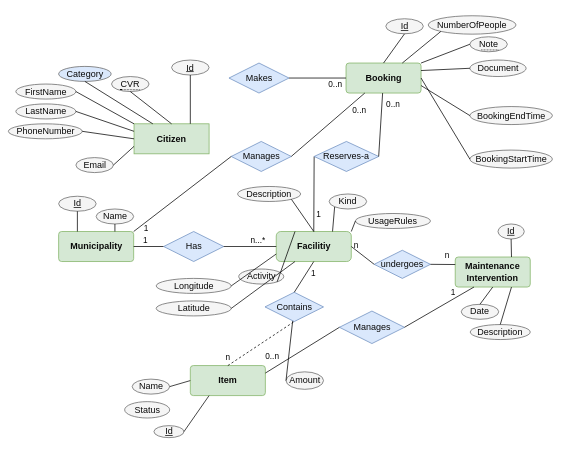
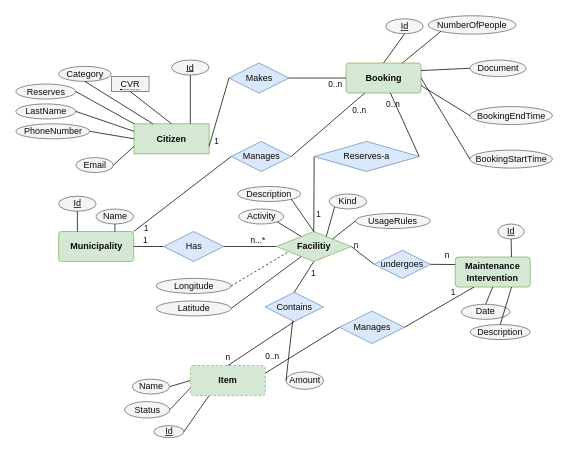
node "Note": removed
edge "Note" -- "Booking": removed
node "Category": fillcolor #dae8fc -> #f5f5f5
node "CVR": shape ellipse -> rectangle
node "FirstName": label "FirstName" -> "Reserves"
edge "Makes" -- "Citizen": added, label "1"
node "PhoneNumber": moved (45, 131) -> (53, 131)
node "Reserves-a": size 65x30 -> 105x30
node "Facilitiy": shape rounded rectangle -> diamond
edge "Facilitiy" -- "Longitude": style solid -> dashed
node "Activity": moved (261, 276) -> (261, 216)
node "Date": size 38x15 -> 49x15
edge "Contains" -- "Item": style dashed -> solid
node "Item": style solid -> dashed
edge "Item" -- "Status": added
